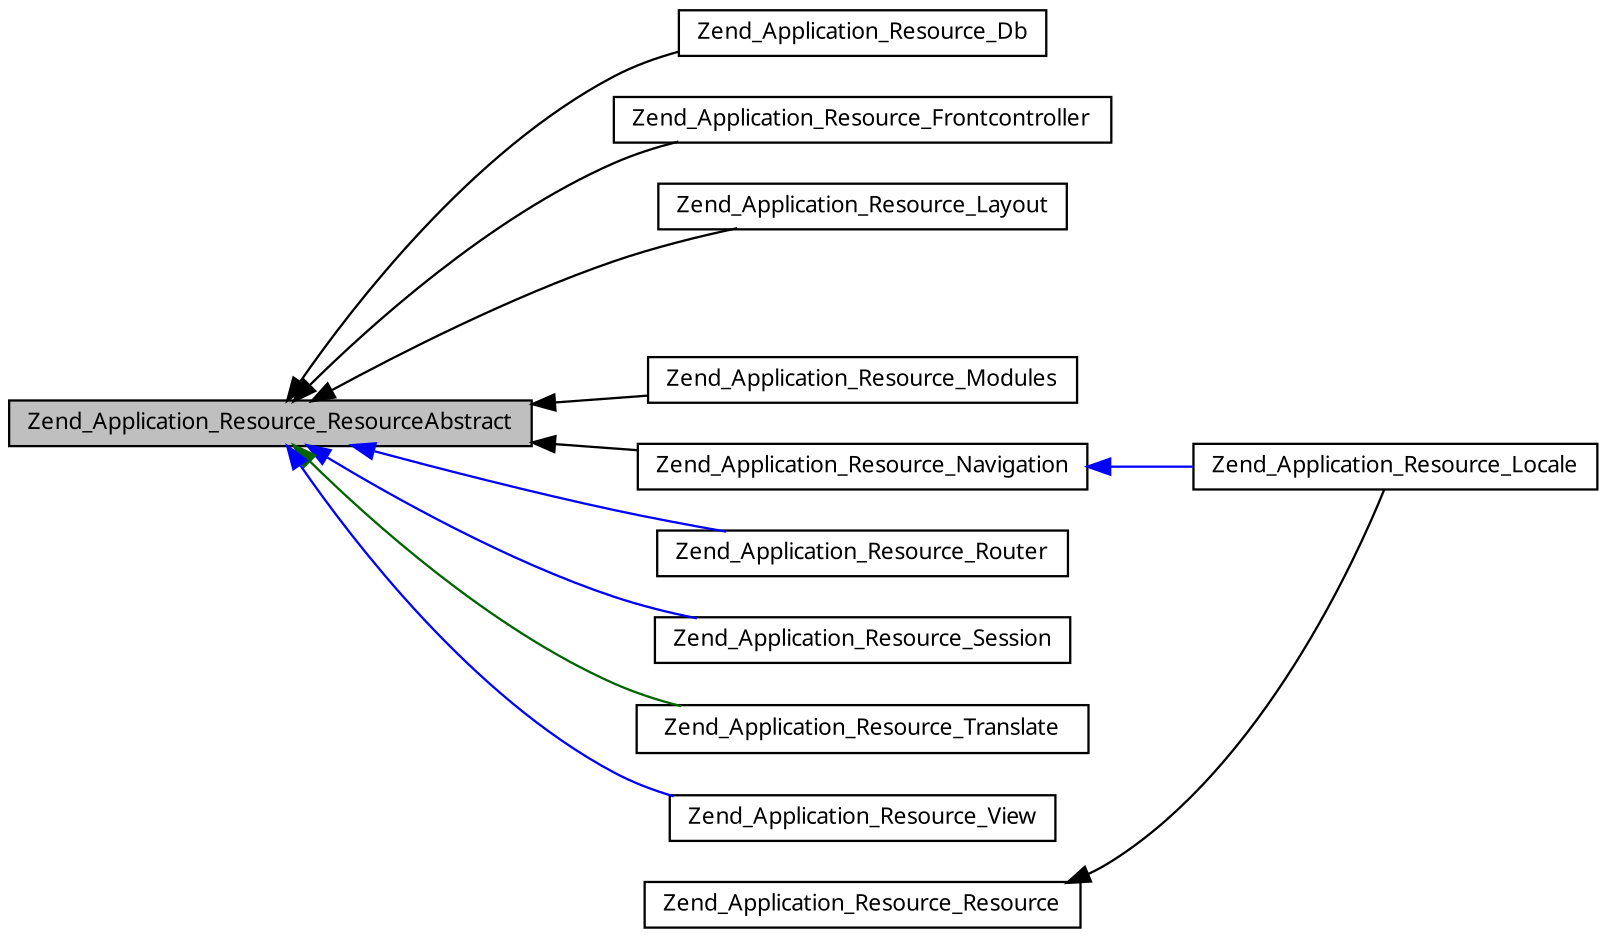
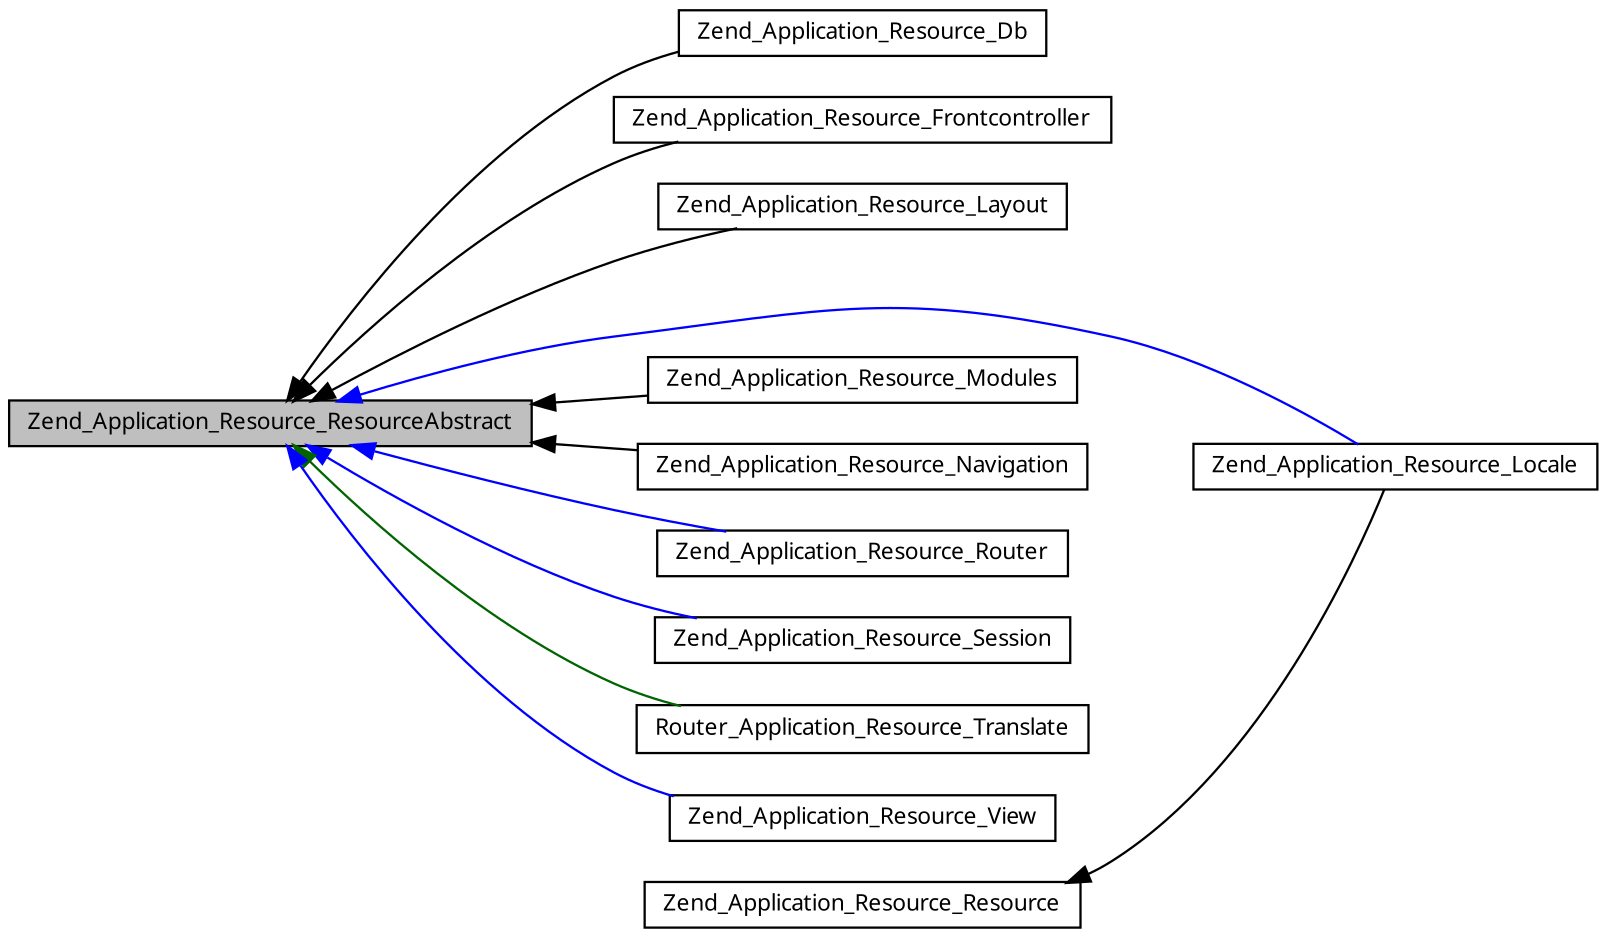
edge "Zend_Application_Resource_Locale" -> "Zend_Application_Resource_Navigation": now "Zend_Application_Resource_Locale" -> "Zend_Application_Resource_ResourceAbstract"
node "Zend_Application_Resource_Translate": label "Zend_Application_Resource_Translate" -> "Router_Application_Resource_Translate"
